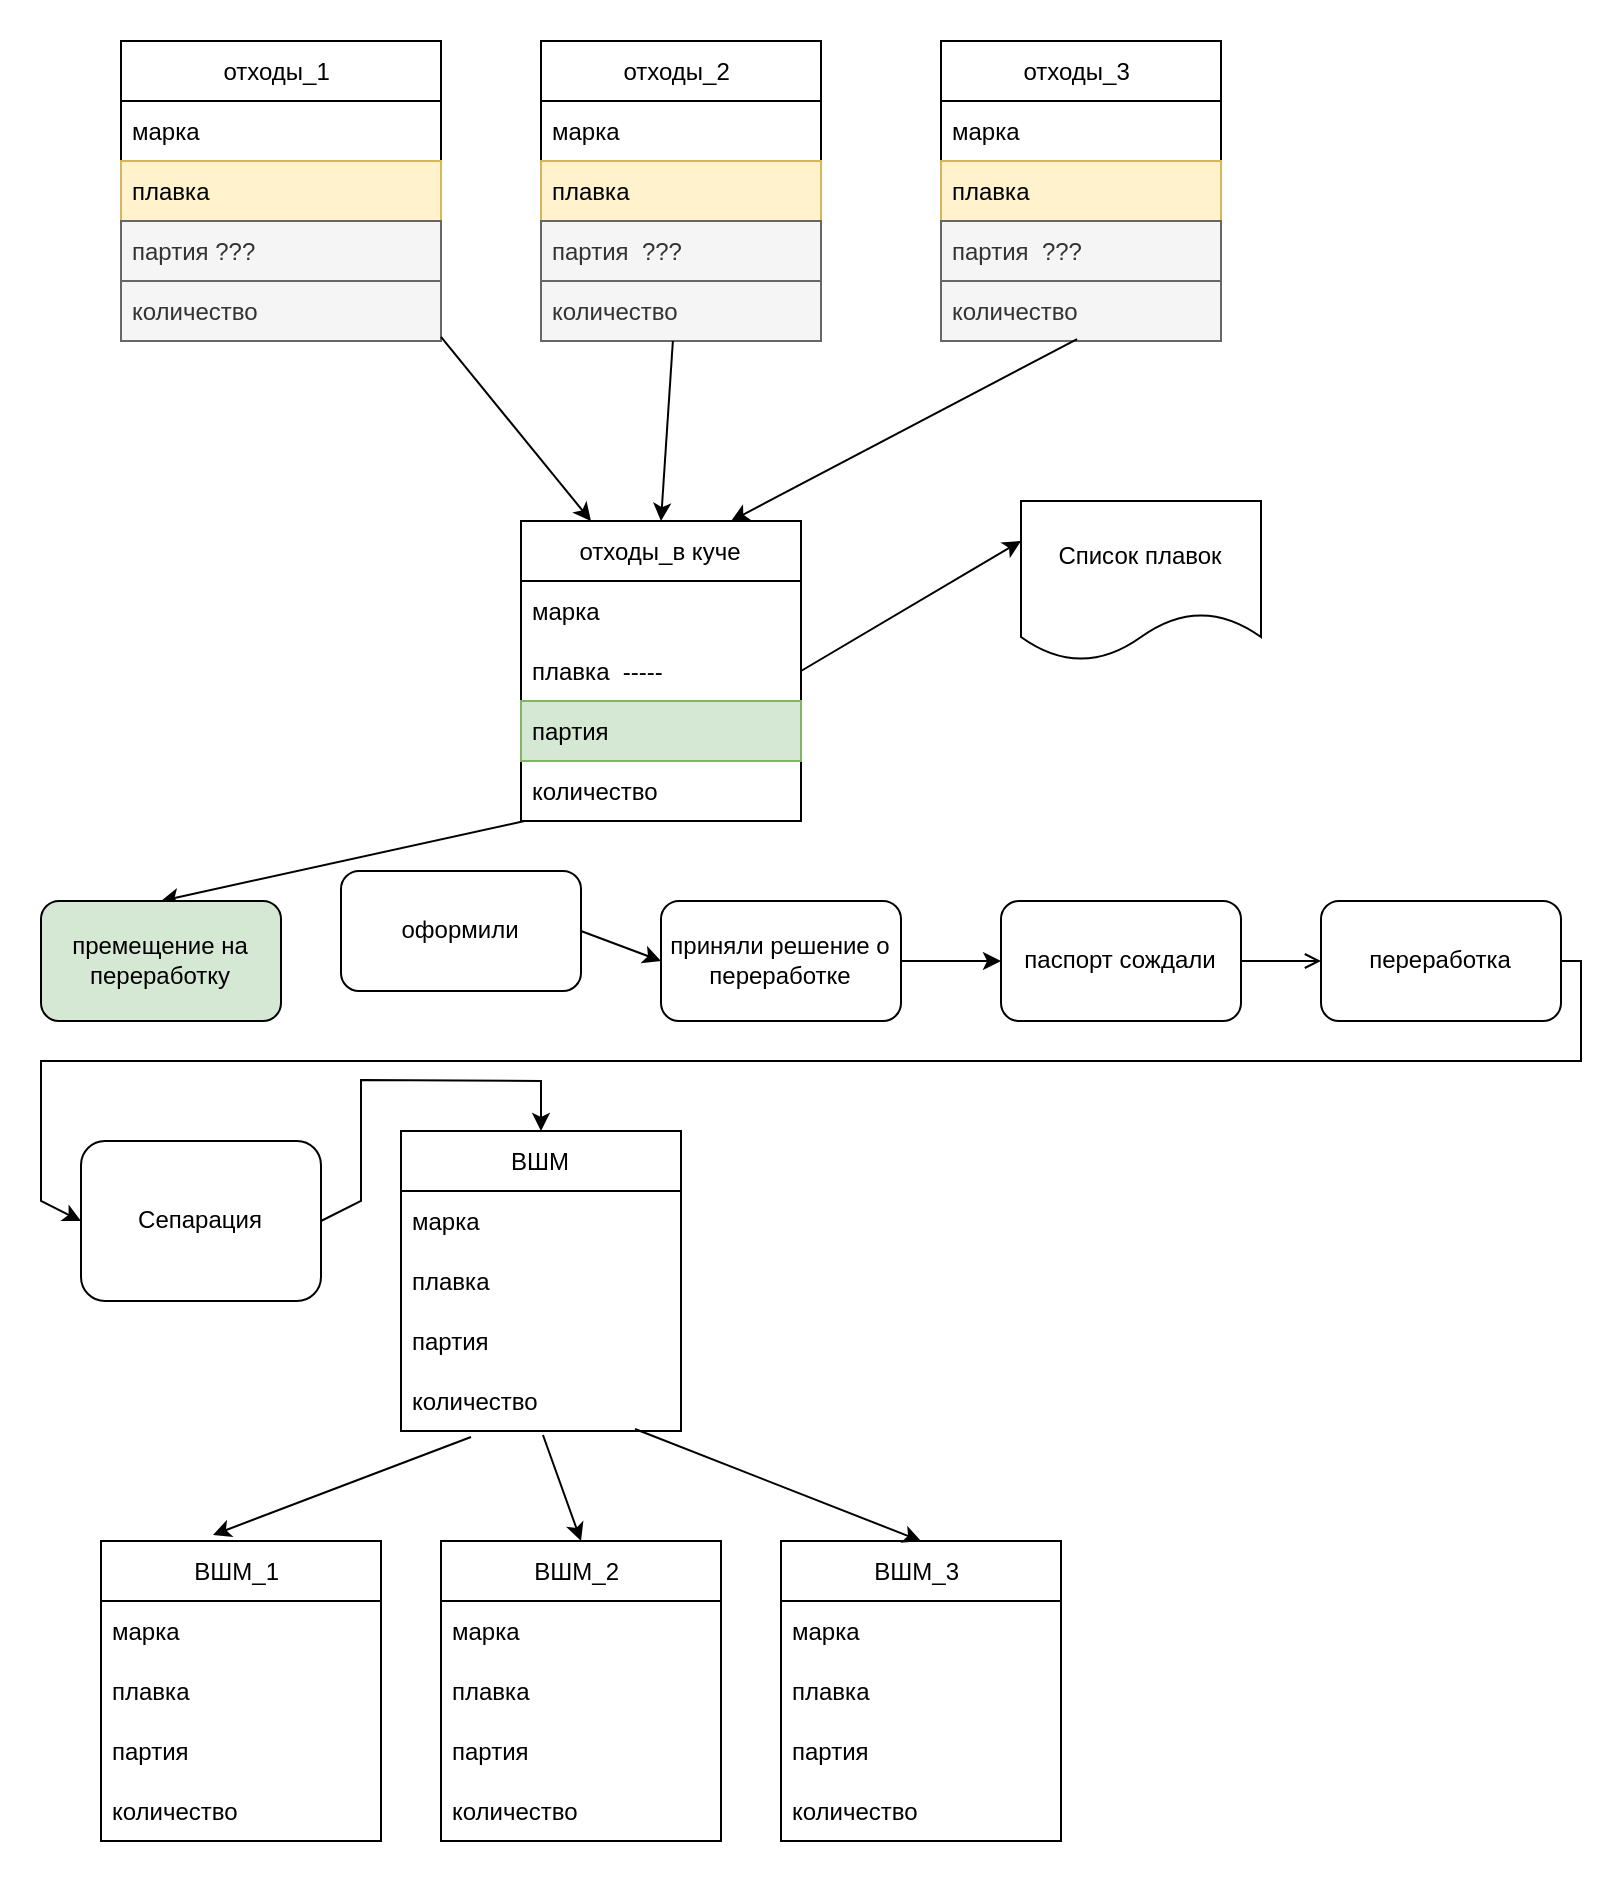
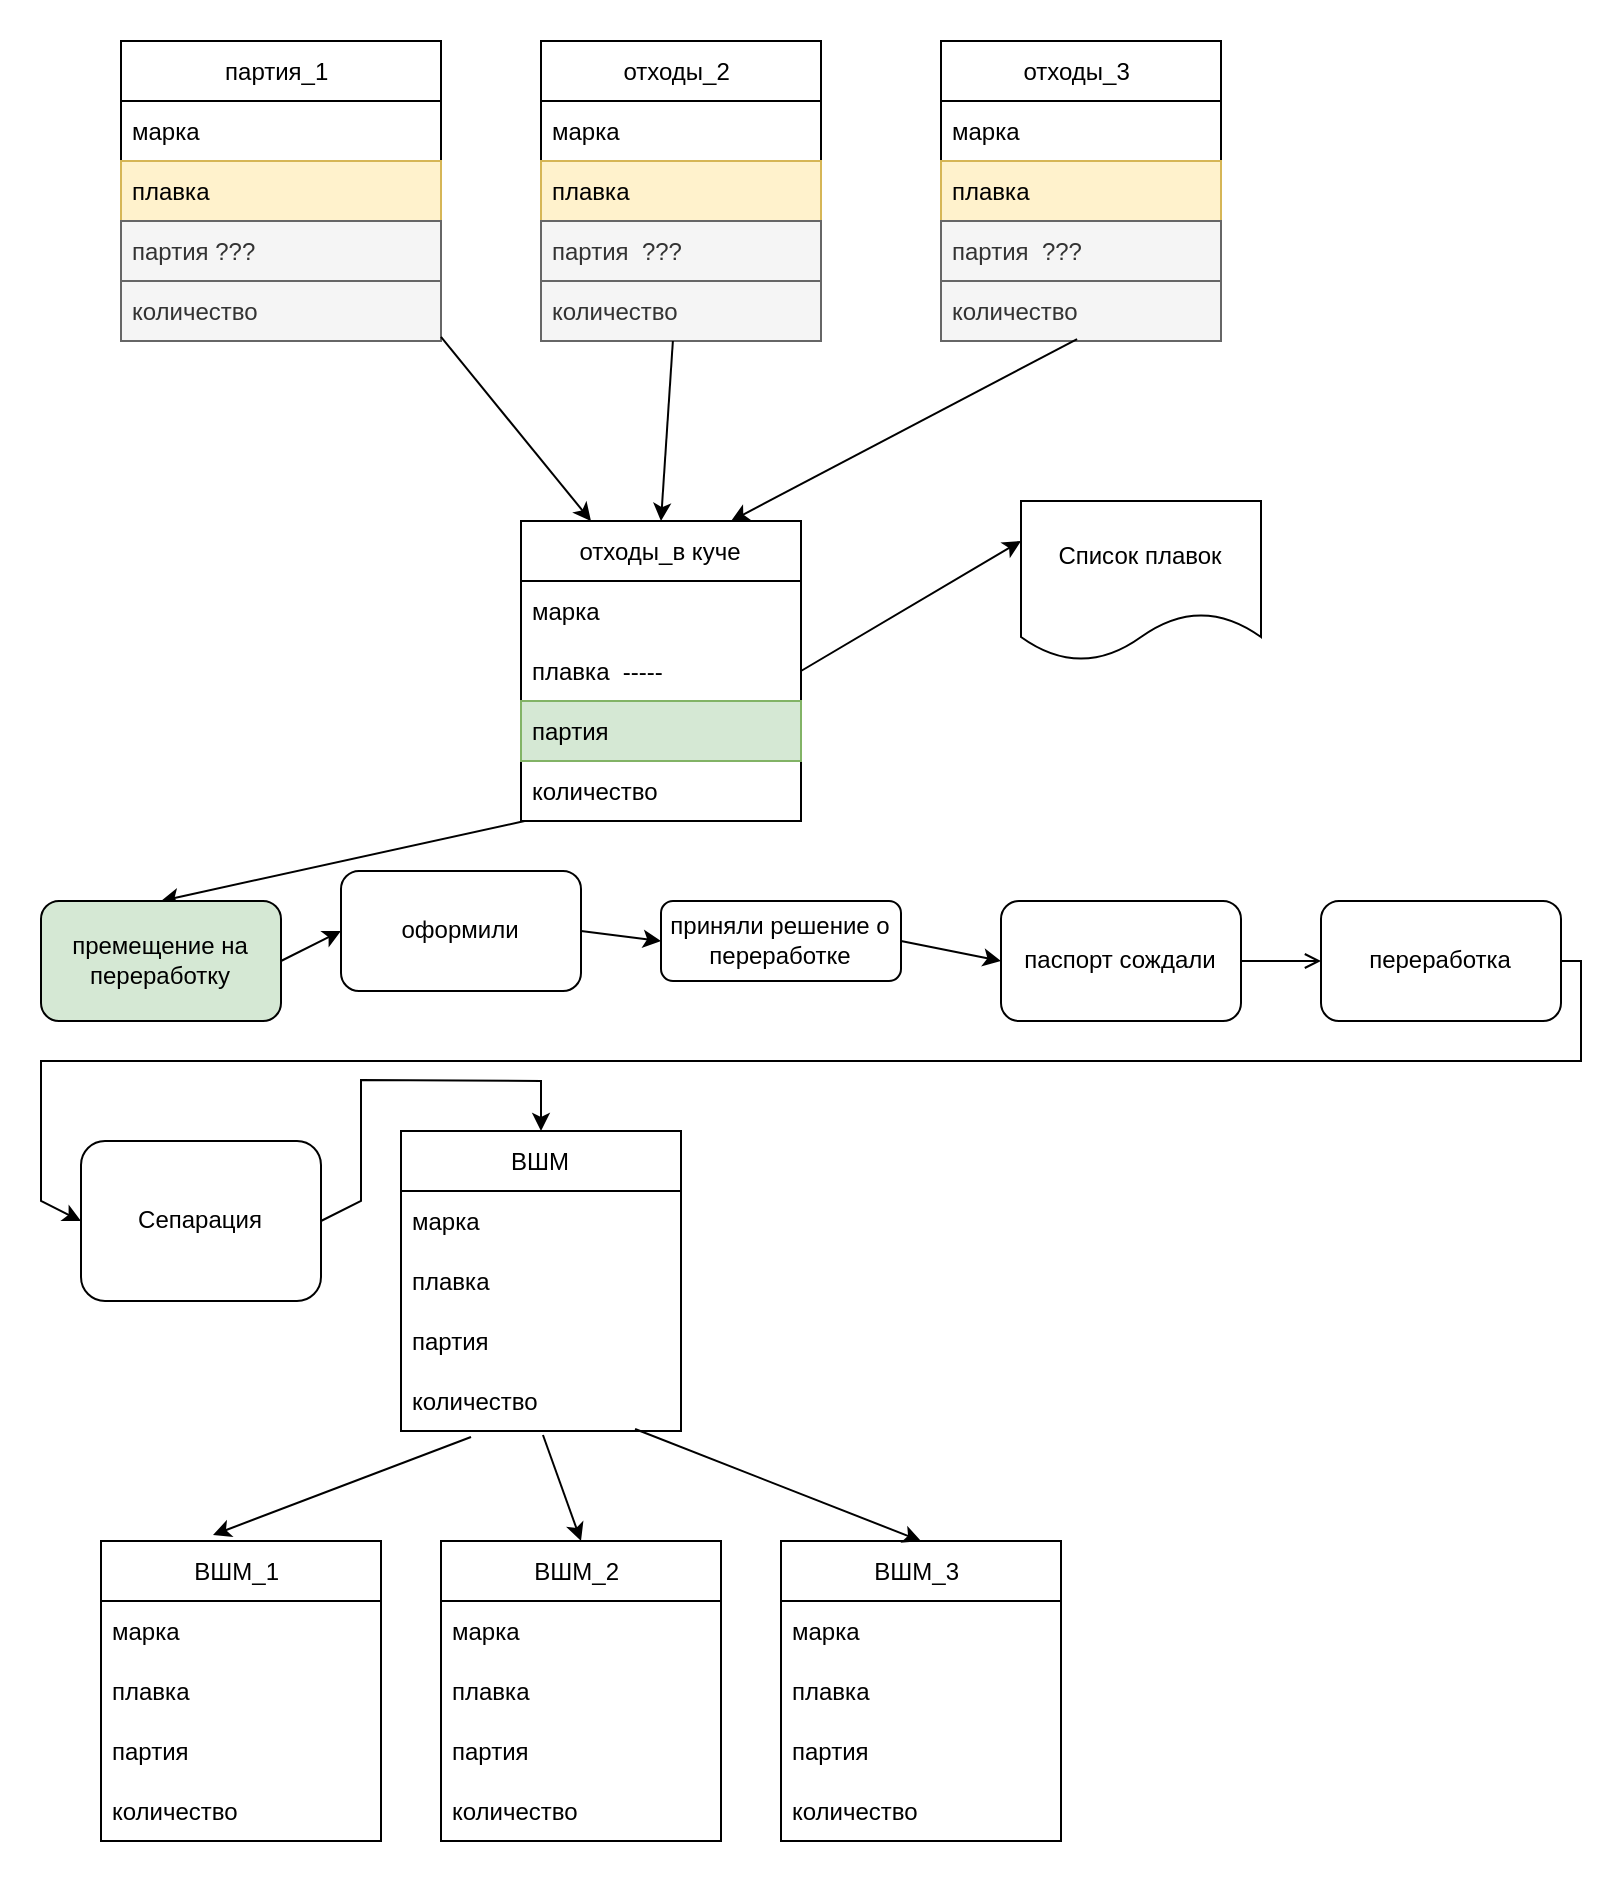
node "отходы_1": label "отходы_1" -> "партия_1"
edge "премещение на переработку" -> "оформили": added
node "приняли решение о переработке": size 240x120 -> 240x80
